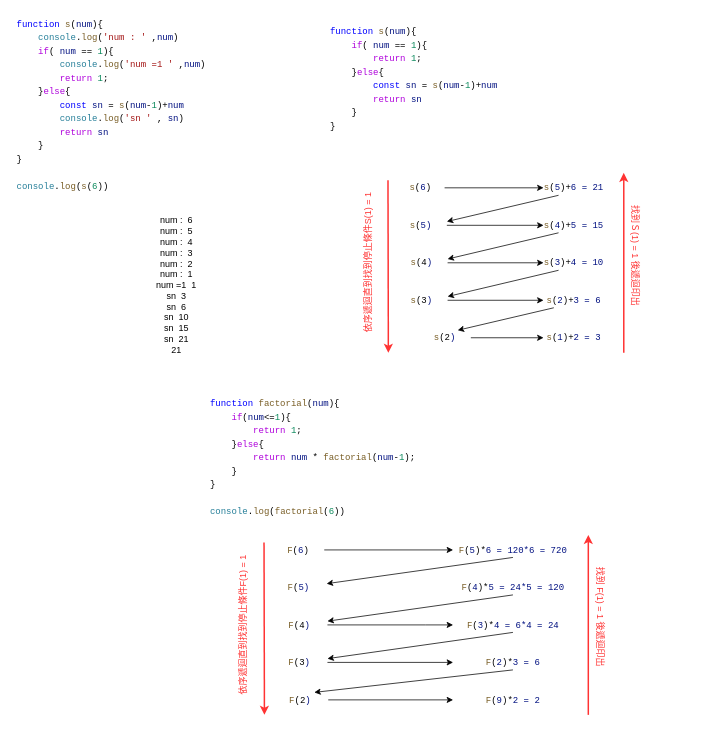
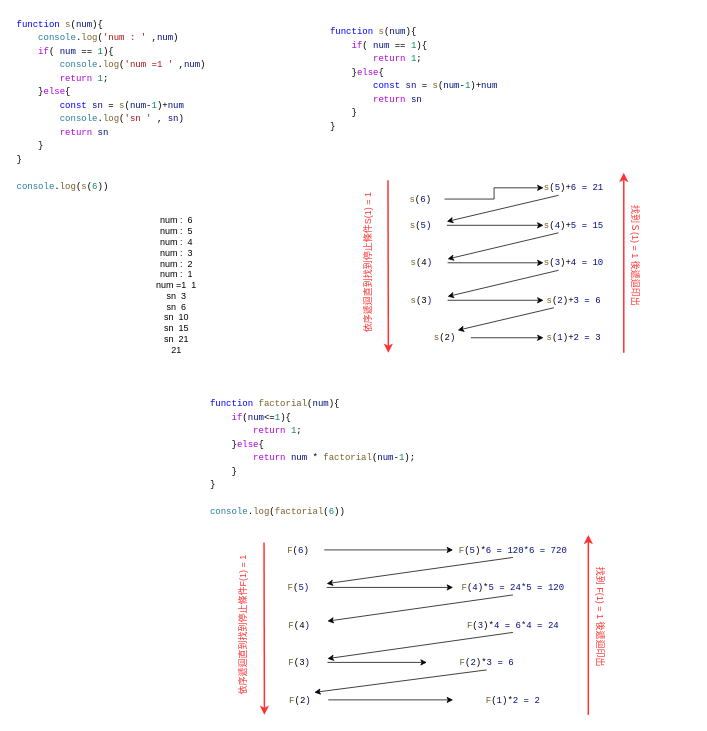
node "s(6)": moved (420, 188) -> (420, 199)
edge "F(5)" -> "F(4)*5 = 24*5 = 120": added
edge "F(4)" -> "F(3)*4 = 6*4 = 24": removed
node "F(2)*3 = 6": moved (513, 663) -> (487, 663)
node "F(9)*2 = 2": label "F(9)*2 = 2" -> "F(1)*2 = 2"
